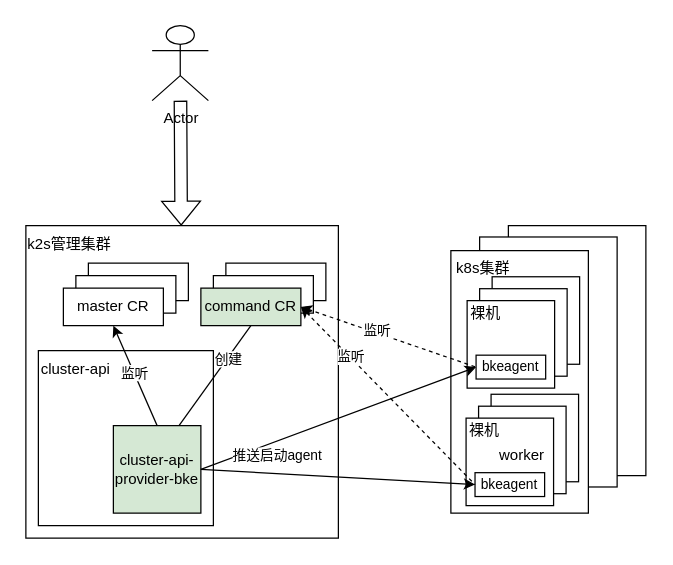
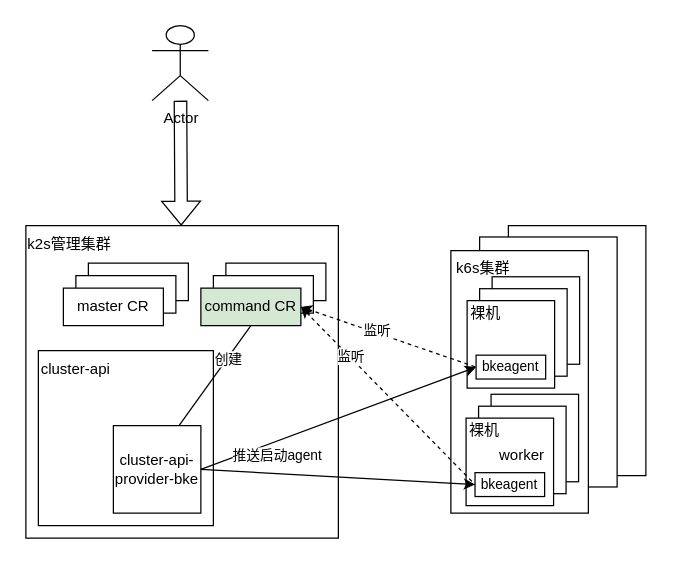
node "k8s集群": label "k8s集群" -> "k6s集群"
edge "cluster-api-provider-bke" -> "master CR": removed, label "监听"
node "cluster-api-provider-bke": fillcolor #d5e8d4 -> #ffffff
